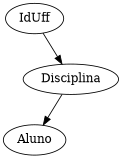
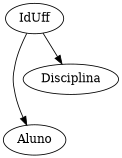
edge "Disciplina" -> "Aluno": now "IdUff" -> "Aluno"
